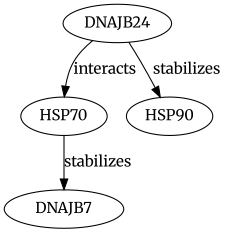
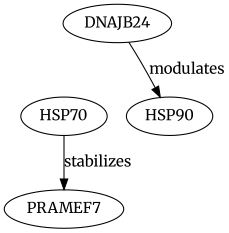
edge "DNAJB24" -> "HSP70": removed, label "interacts"
edge "DNAJB24" -> "HSP90": label "stabilizes" -> "modulates"
node "DNAJB7": label "DNAJB7" -> "PRAMEF7"
